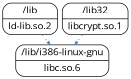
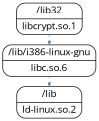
node "/lib": text "ld-lib.so.2" -> "ld-linux.so.2"
edge "/lib" -> "/lib/i386-linux-gnu": reversed
